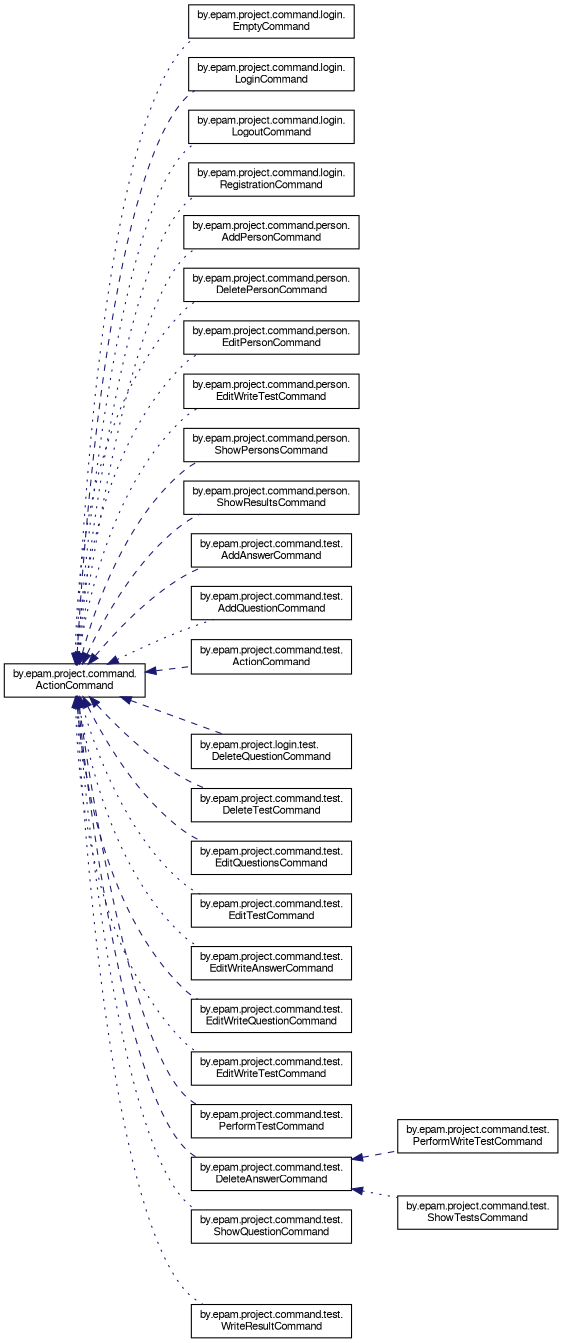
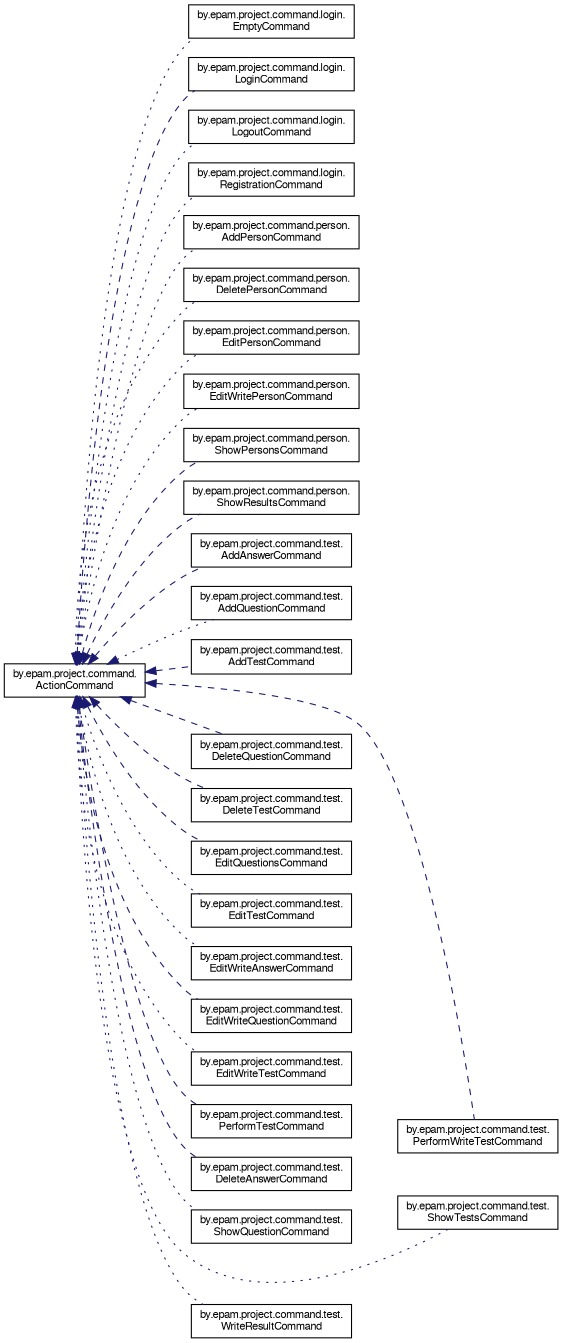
node "by.epam.project.command.person. EditWriteTestCommand": label "by.epam.project.command.person. EditWriteTestCommand" -> "by.epam.project.command.person. EditWritePersonCommand"
node "by.epam.project.command.test. ActionCommand": label "by.epam.project.command.test. ActionCommand" -> "by.epam.project.command.test. AddTestCommand"
node "by.epam.project.login.test. DeleteQuestionCommand": label "by.epam.project.login.test. DeleteQuestionCommand" -> "by.epam.project.command.test. DeleteQuestionCommand"
edge "by.epam.project.command.test. PerformWriteTestCommand" -> "by.epam.project.command.test. DeleteAnswerCommand": now "by.epam.project.command.test. PerformWriteTestCommand" -> "by.epam.project.command. ActionCommand"
edge "by.epam.project.command.test. ShowTestsCommand" -> "by.epam.project.command.test. DeleteAnswerCommand": now "by.epam.project.command.test. ShowTestsCommand" -> "by.epam.project.command. ActionCommand"
